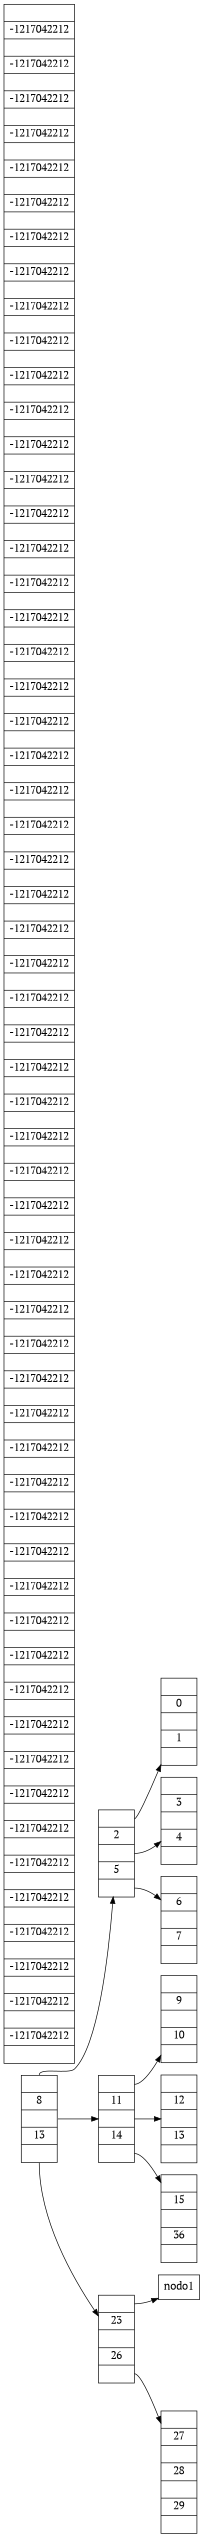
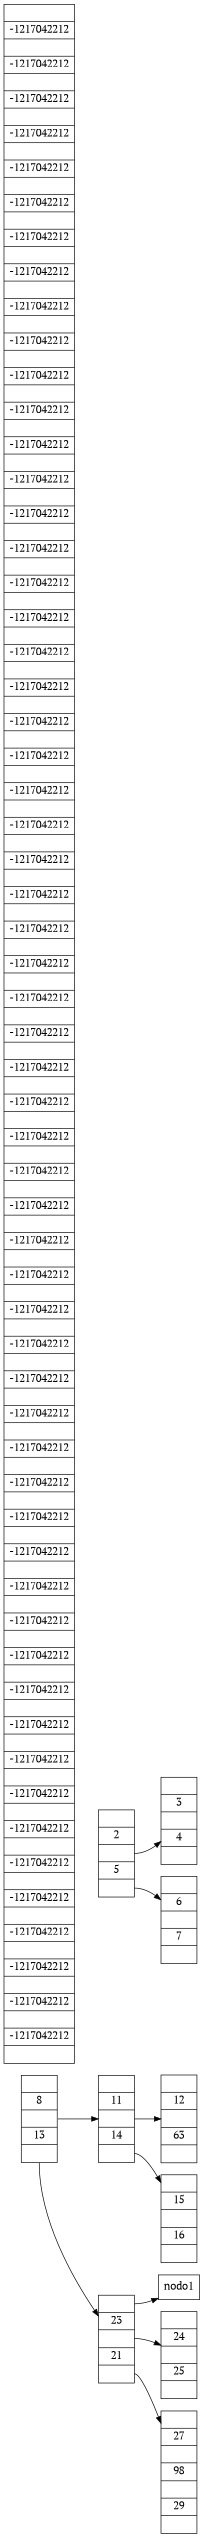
node "0": removed
edge "8" -> "2": removed
node "9": removed
node "12": text "13" -> "63"
node "15": text "36" -> "16"
node "24": added
node "23": text "26" -> "21"
node "27": text "28" -> "98"
